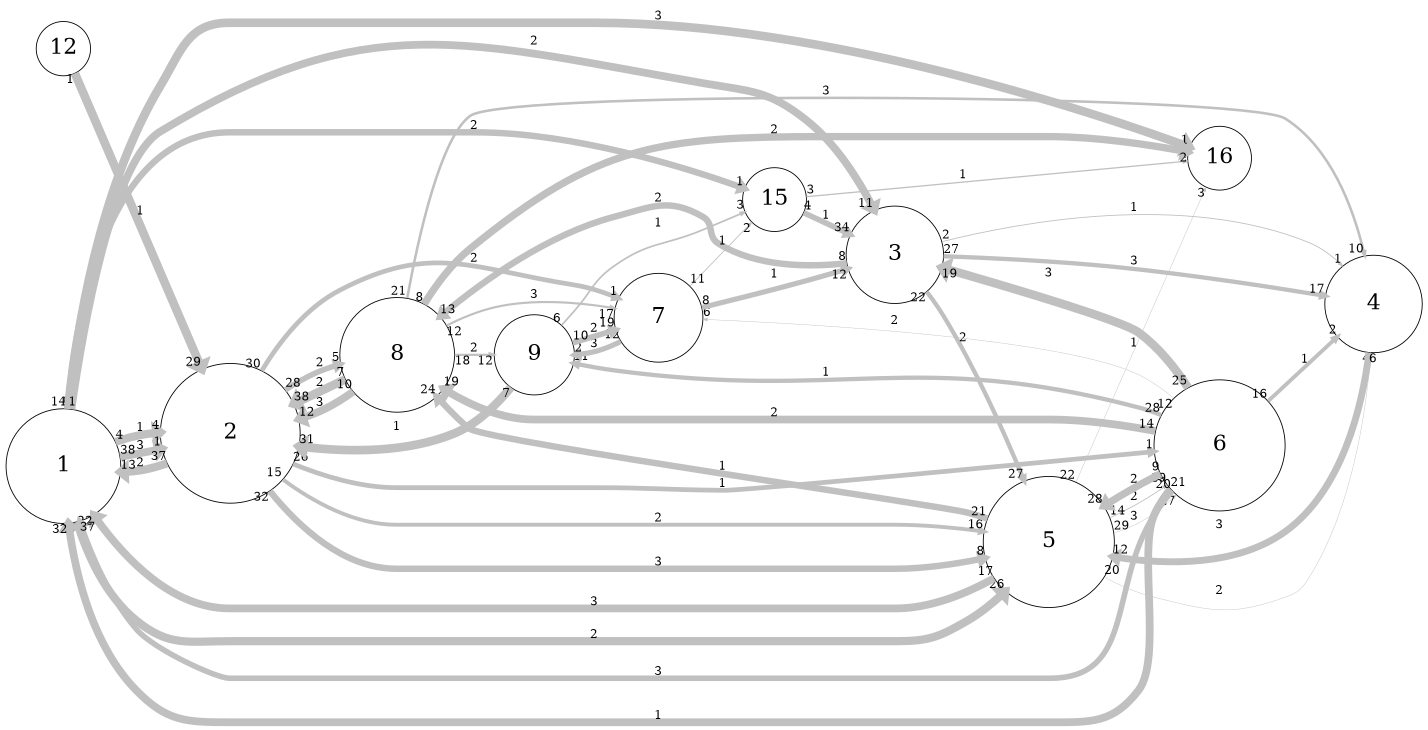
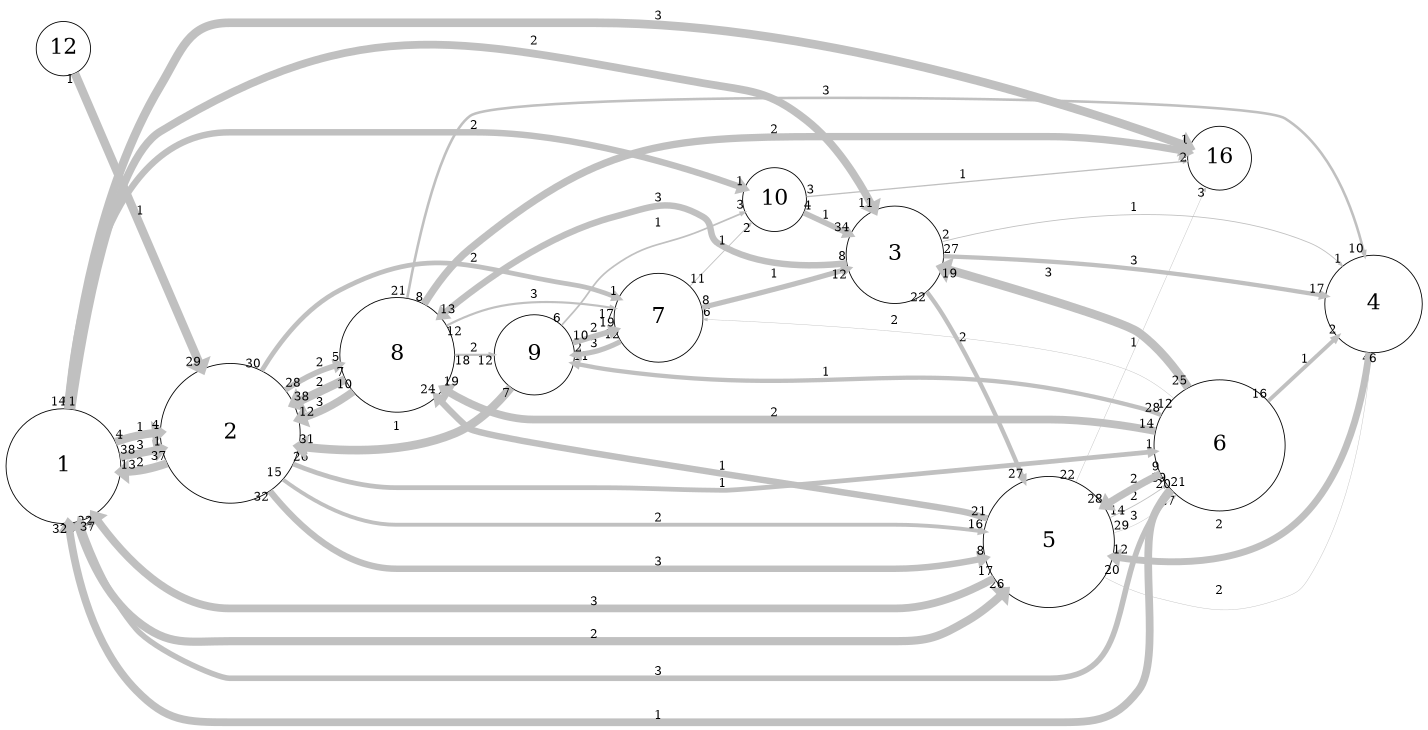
edge "3" -> "8": label "2" -> "3"
node "15": label "15" -> "10"
edge "4" -> "5": label "3" -> "2"
